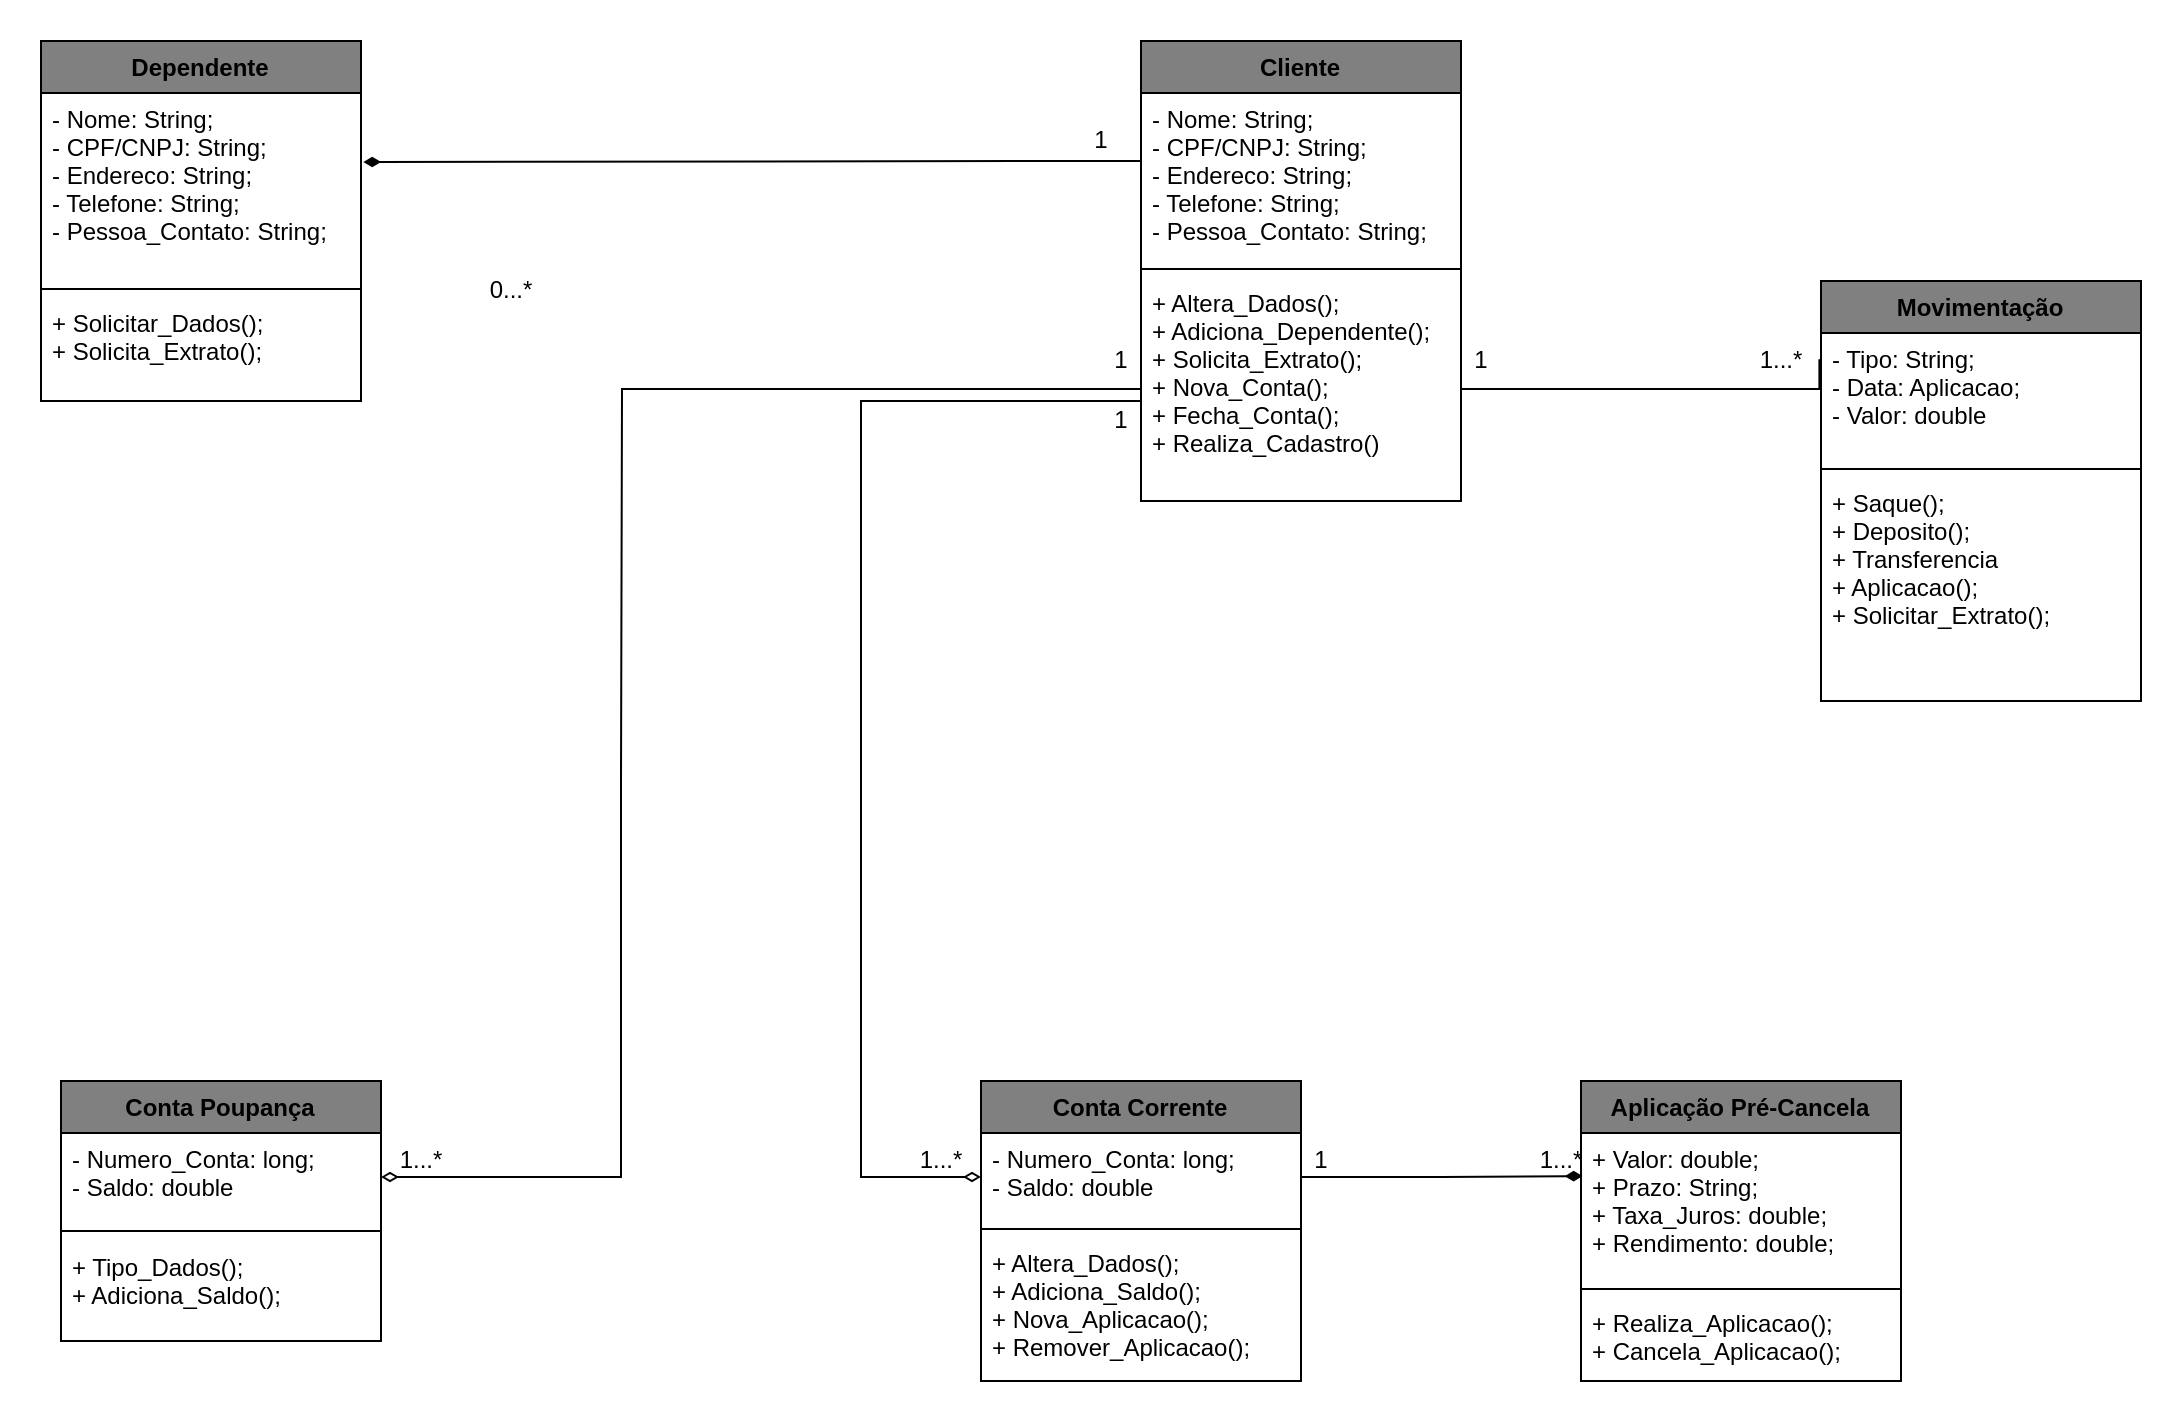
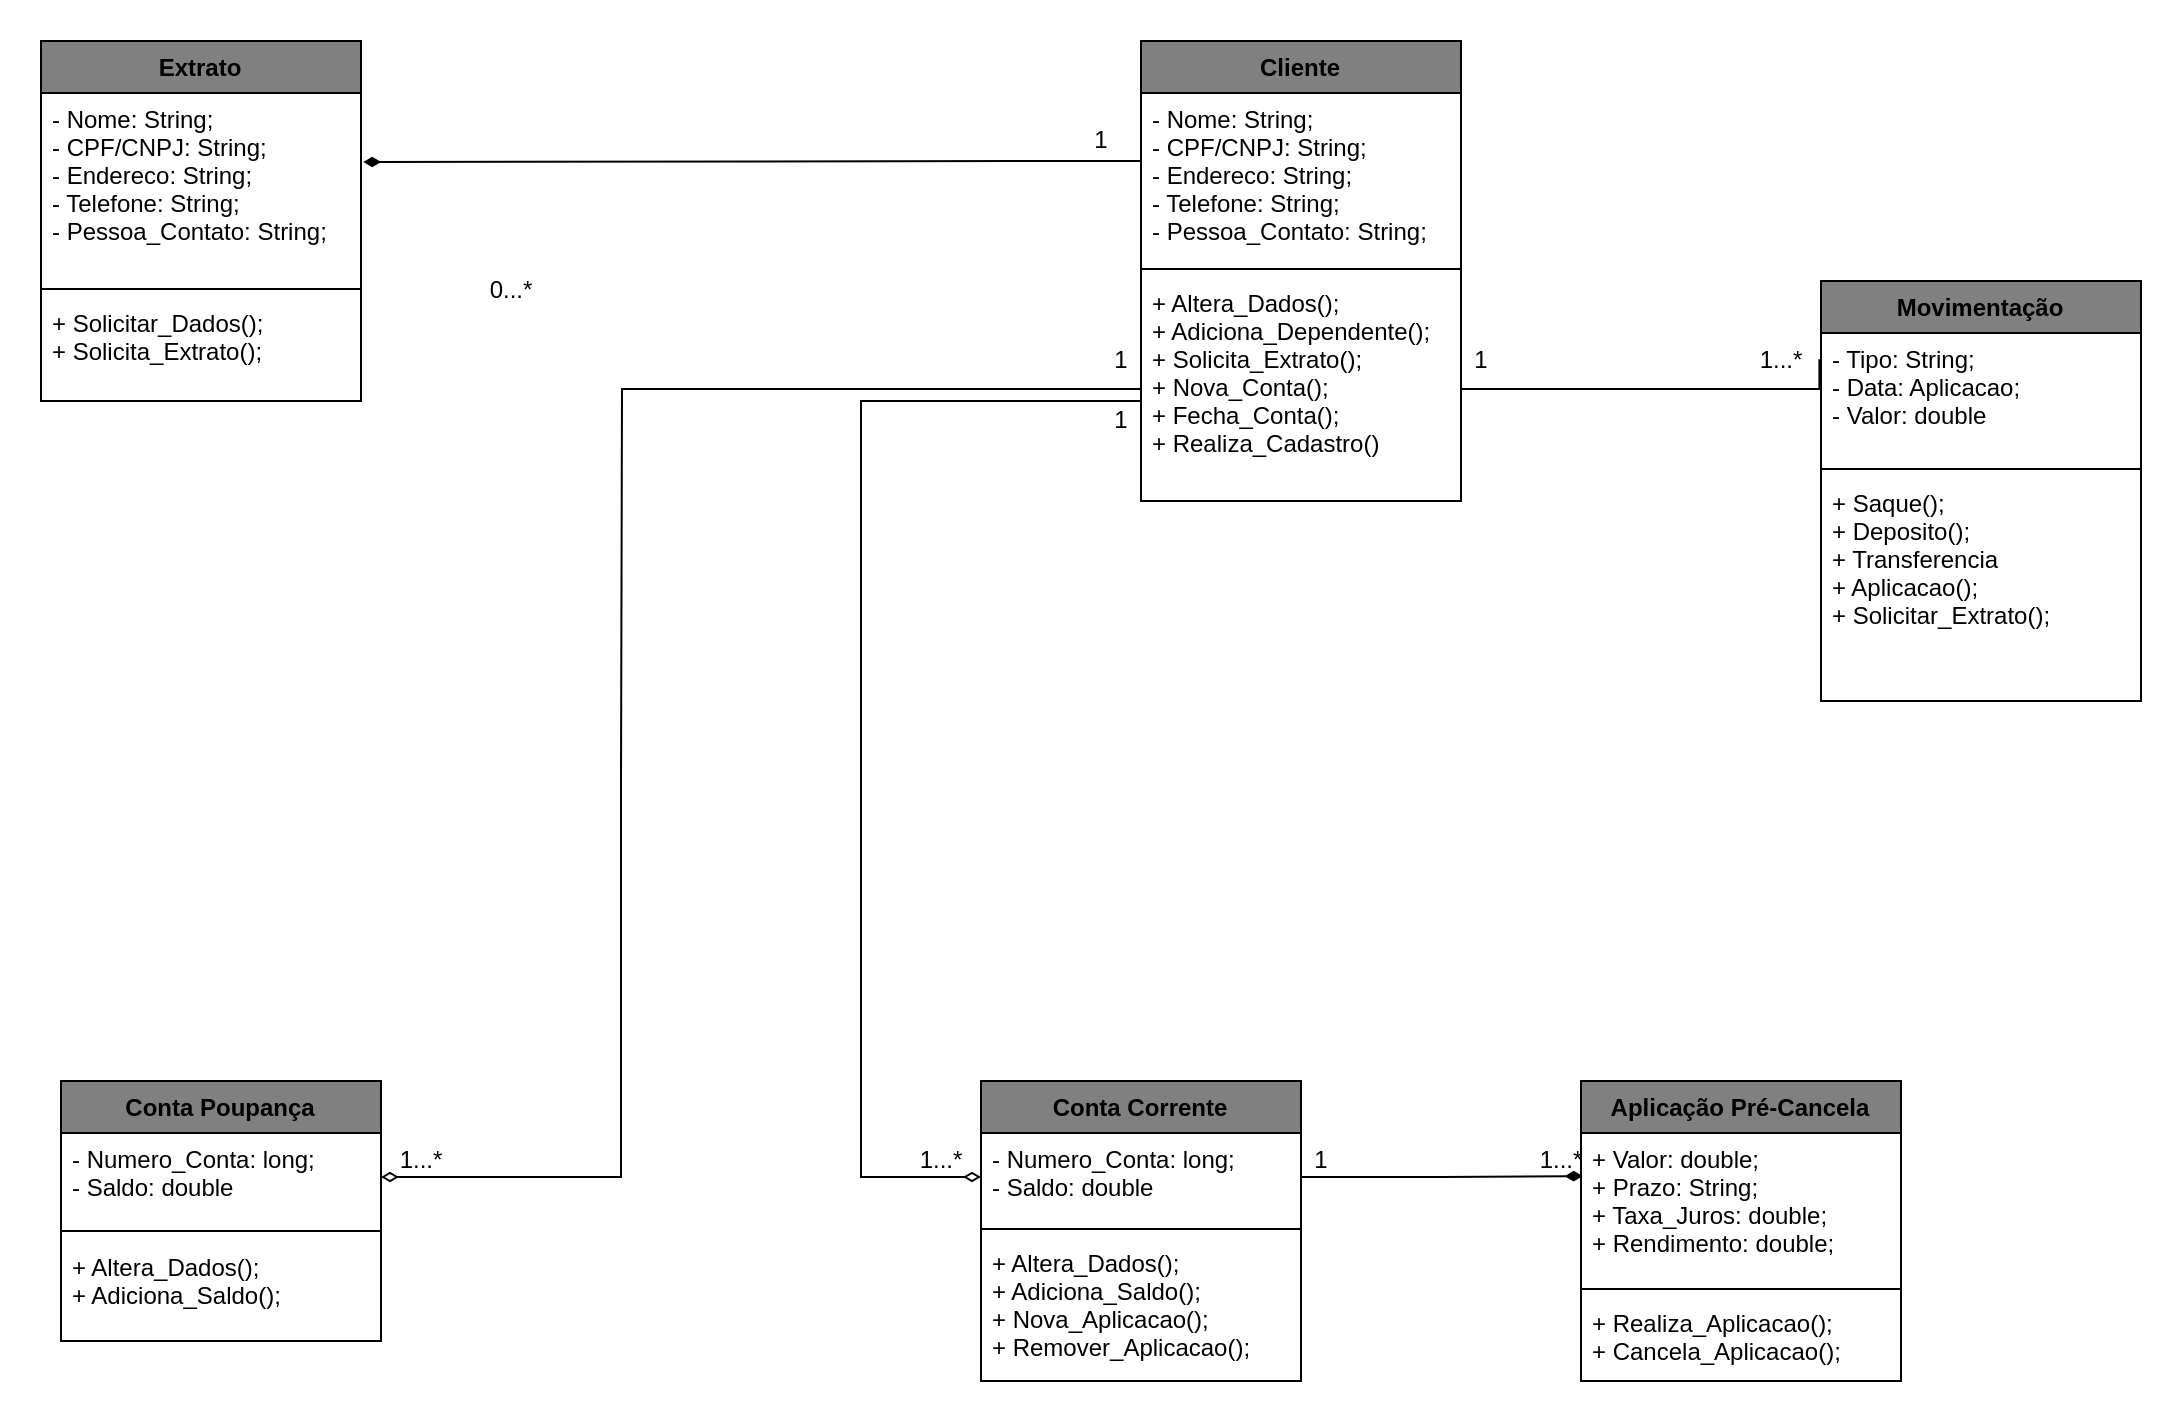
node "Dependente": label "Dependente" -> "Extrato"
node "+ Tipo_Dados(); + Adiciona_Saldo();": label "+ Tipo_Dados(); + Adiciona_Saldo();" -> "+ Altera_Dados(); + Adiciona_Saldo();"
